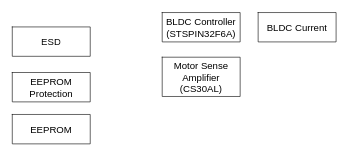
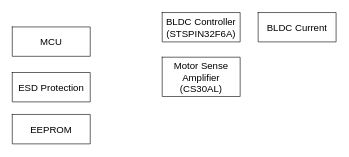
node "ESD": label "ESD" -> "MCU"
node "EEPROM Protection": label "EEPROM Protection" -> "ESD Protection"
